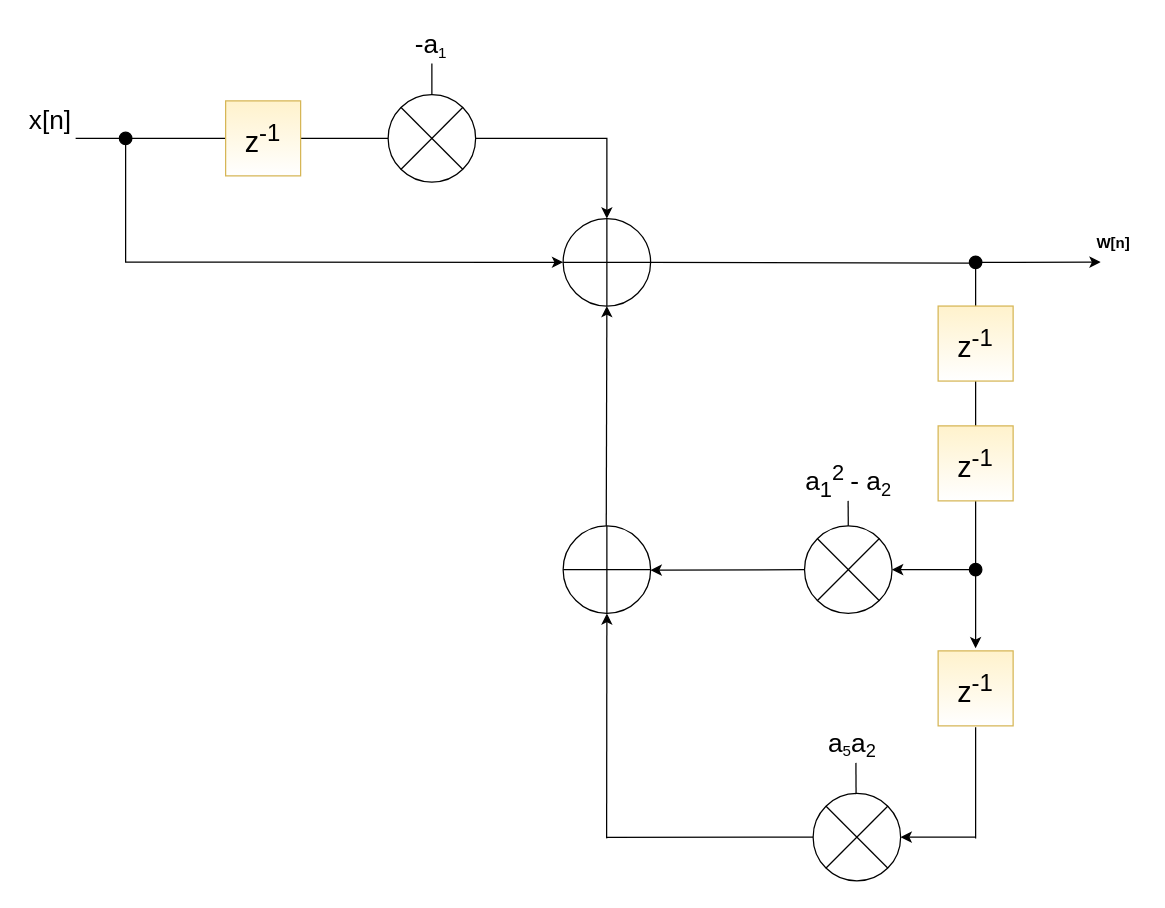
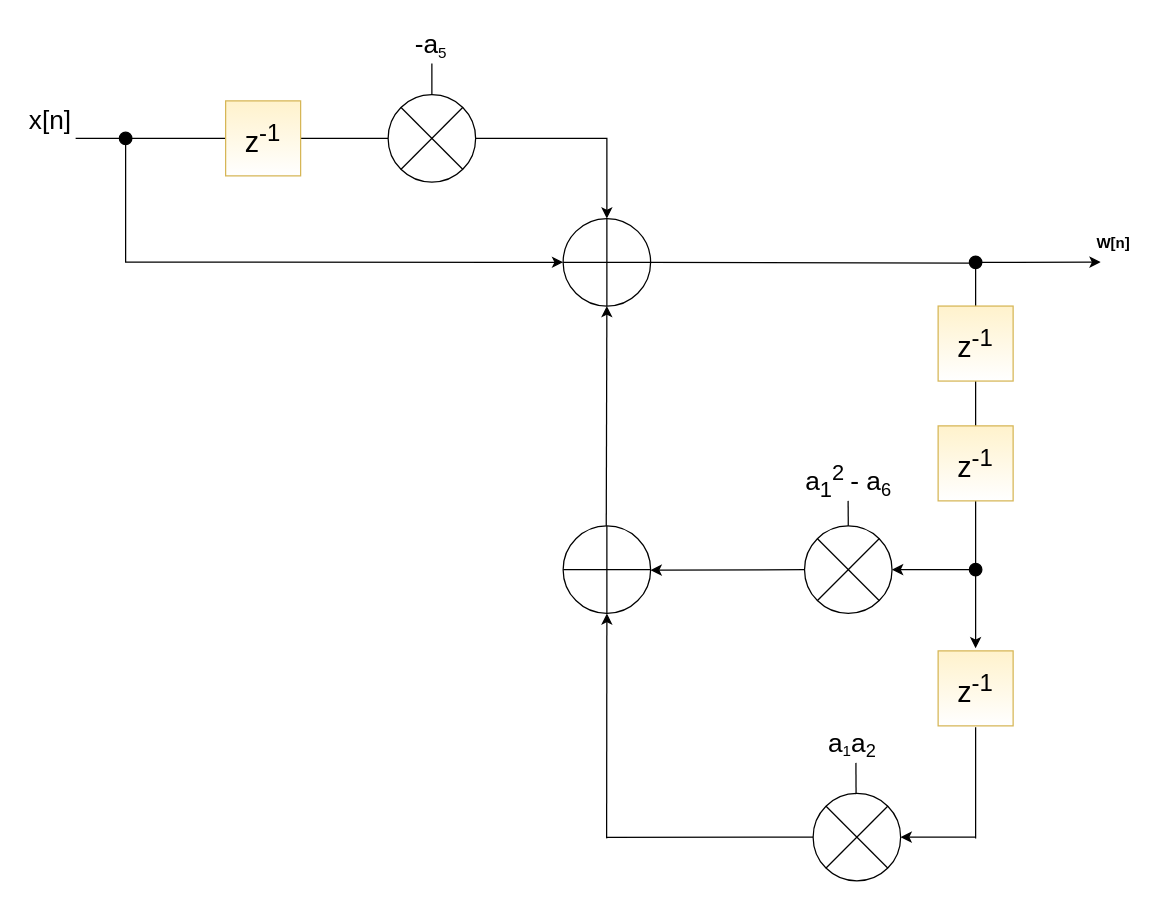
node "-a1": label "-a1" -> "-a5"
node "a12 - a2": label "a12 - a2" -> "a12 - a6"
node "a5a2": label "a5a2" -> "a1a2"
